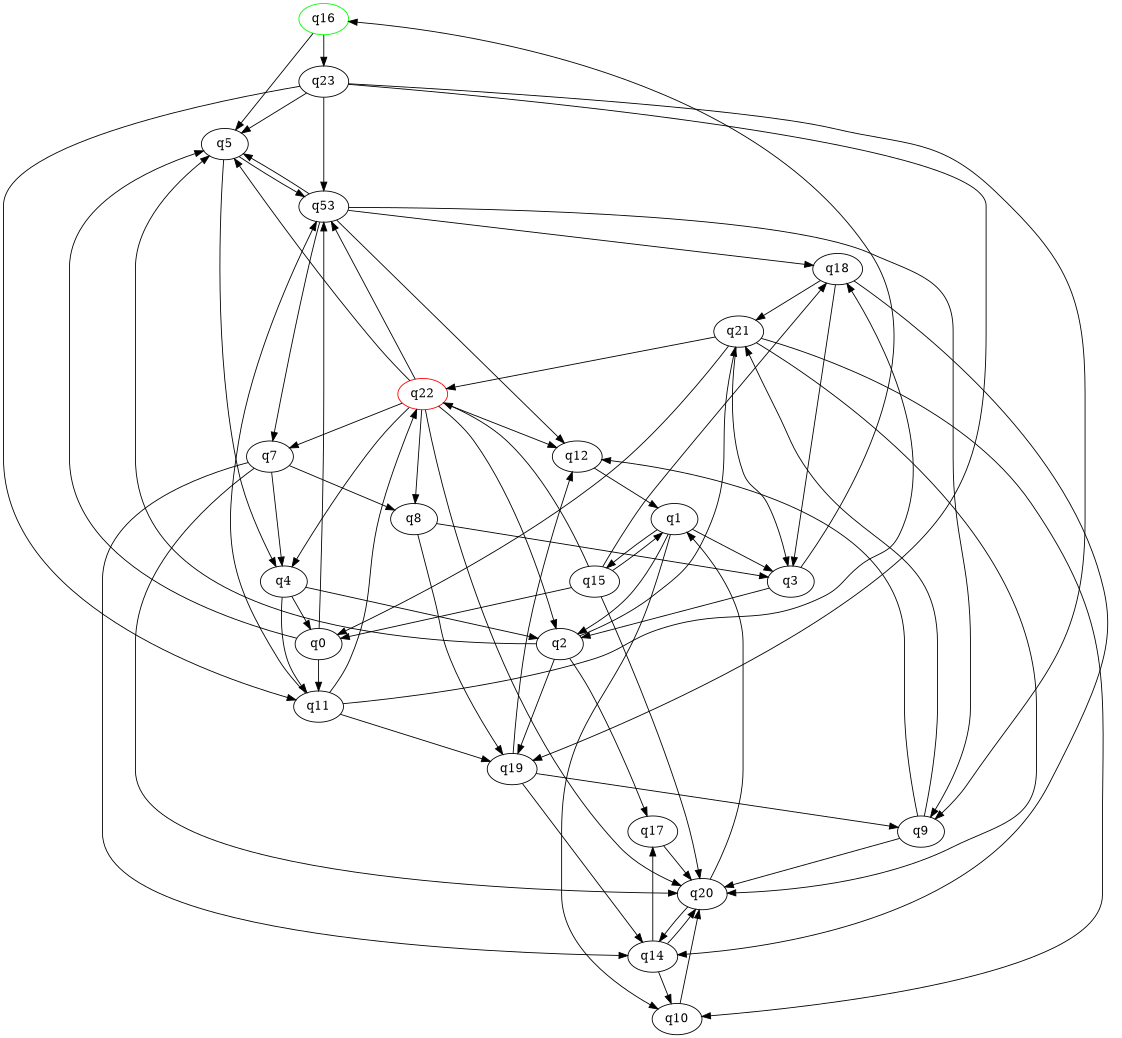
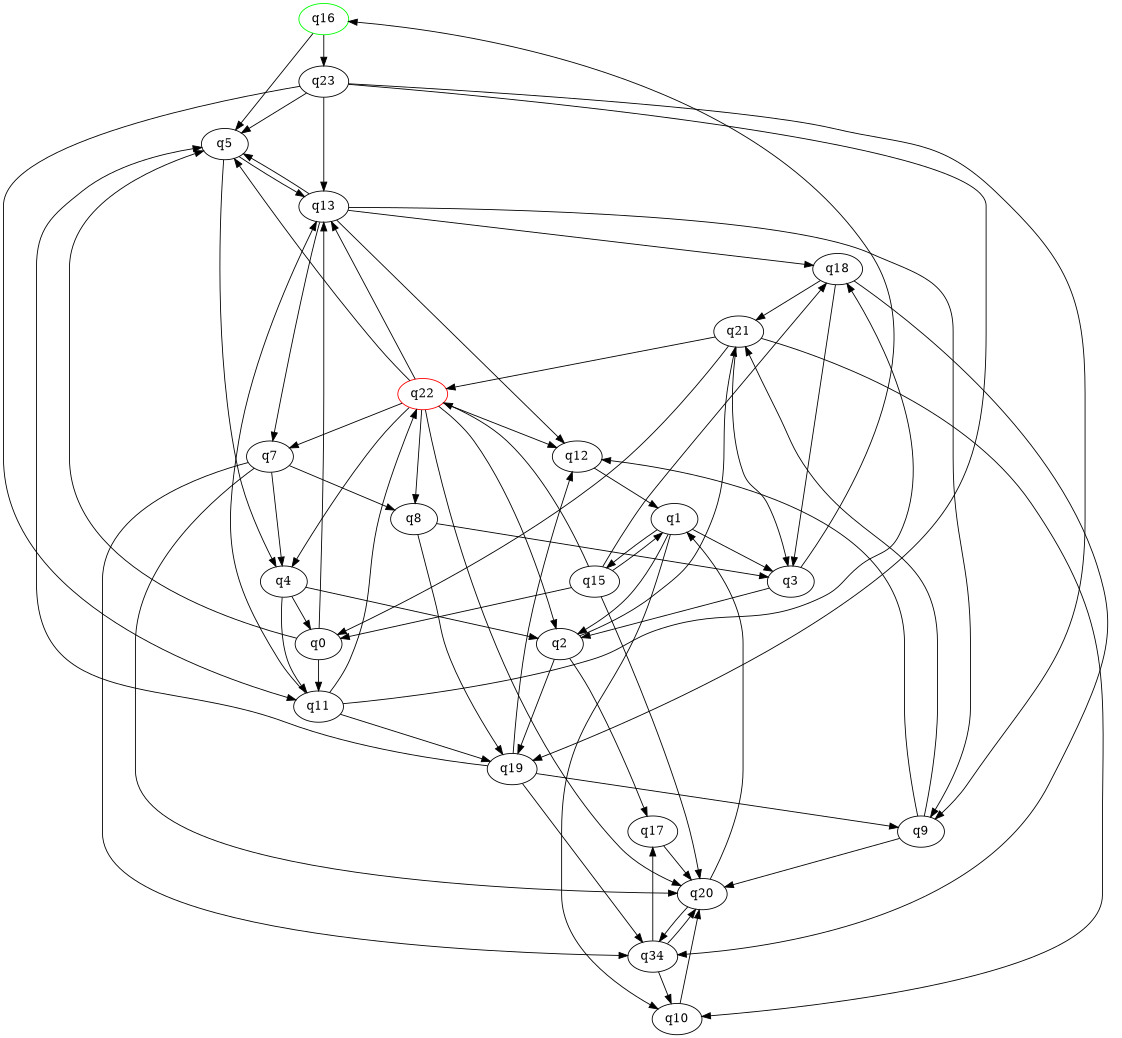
node "q53": label "q53" -> "q13"
edge "q2" -> "q5": now "q19" -> "q5"
edge "q21" -> "q20": removed
node "q14": label "q14" -> "q34"
